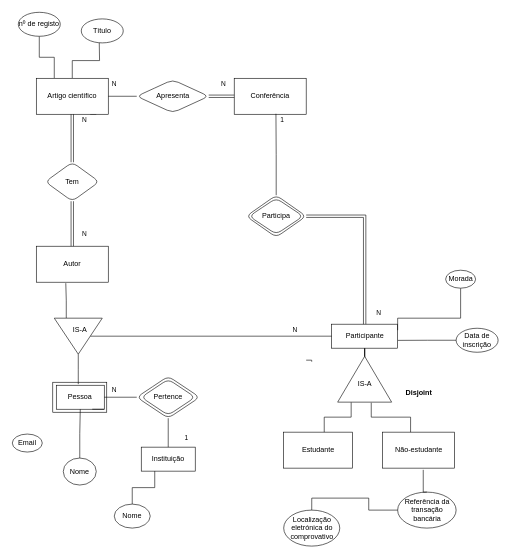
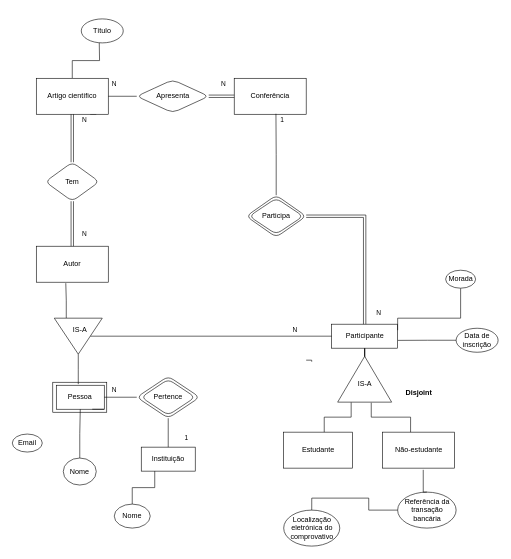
node "nº de registo": removed
edge "nº de registo" -- "Artigo científico": removed
